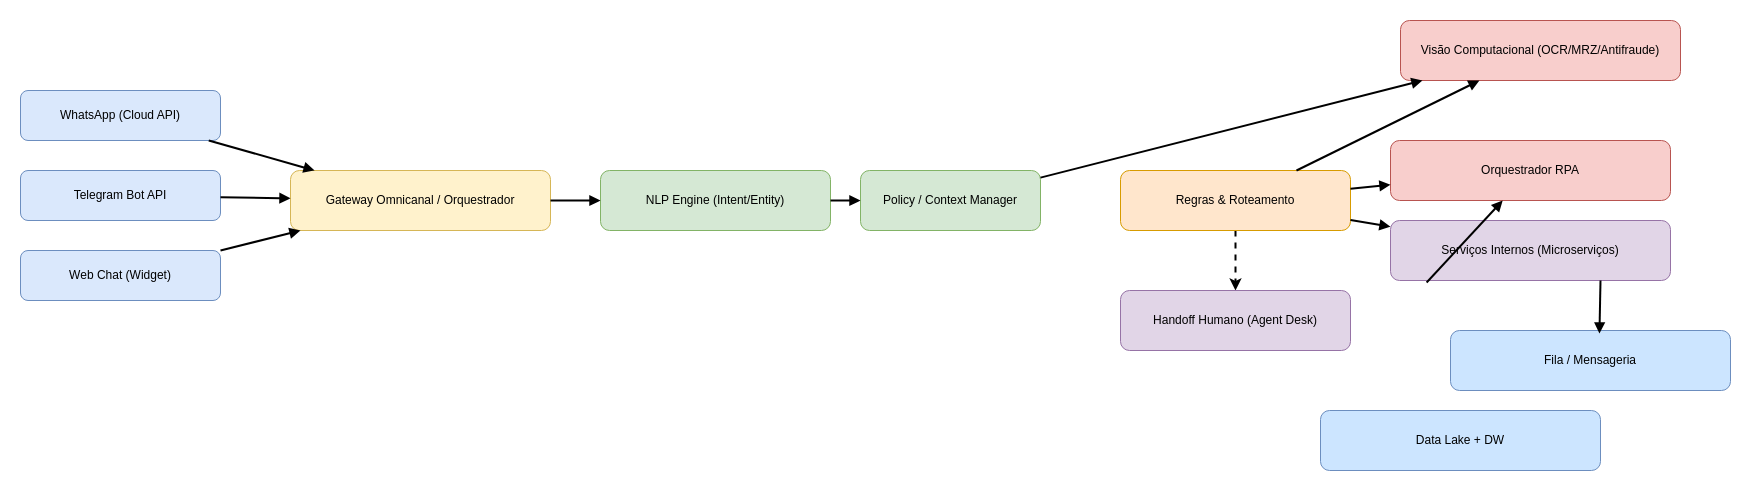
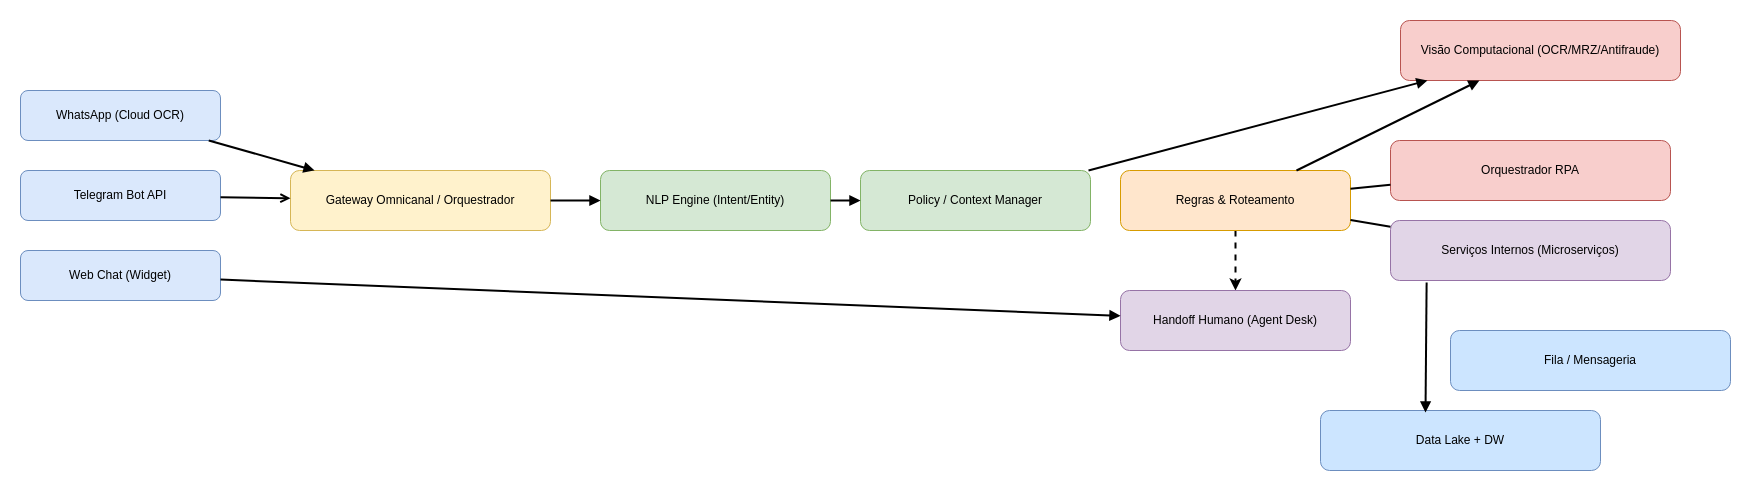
node "WhatsApp (Cloud API)": label "WhatsApp (Cloud API)" -> "WhatsApp (Cloud OCR)"
edge "Regras & Roteamento" -> "Orquestrador RPA": arrowhead block -> none
edge "Telegram Bot API" -> "Gateway Omnicanal / Orquestrador": arrowhead block -> open
node "Policy / Context Manager": size 180x60 -> 230x60
edge "Regras & Roteamento" -> "Serviços Internos (Microserviços)": arrowhead block -> none
edge "Web Chat (Widget)" -> "Gateway Omnicanal / Orquestrador": now "Web Chat (Widget)" -> "Handoff Humano (Agent Desk)"
edge "Serviços Internos (Microserviços)" -> "Orquestrador RPA": now "Serviços Internos (Microserviços)" -> "Data Lake + DW"
edge "Serviços Internos (Microserviços)" -> "Fila / Mensageria": removed
